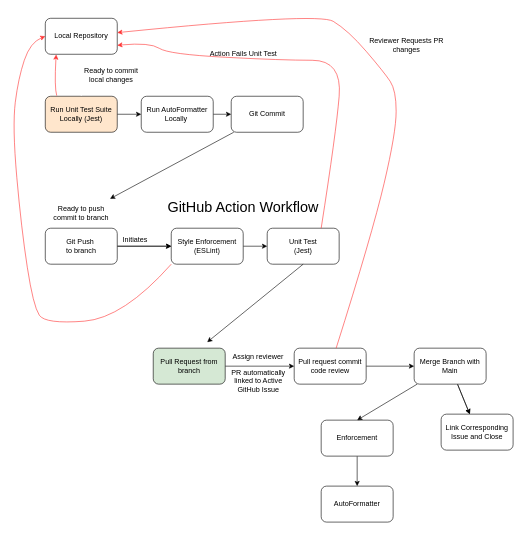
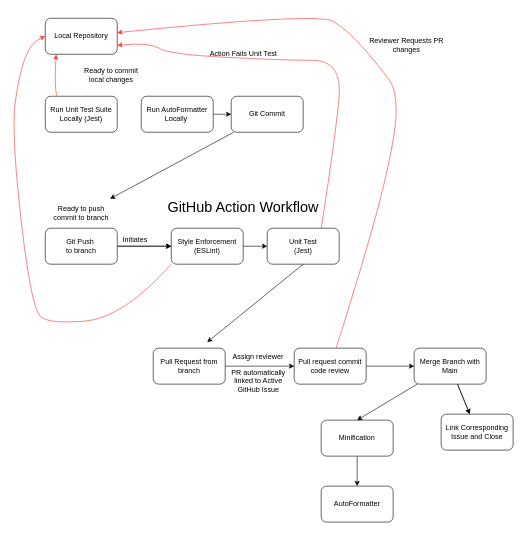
node "Run Unit Test Suite Locally (Jest)": fillcolor #ffe6cc -> #ffffff
edge "Run Unit Test Suite Locally (Jest)" -> "Run AutoFormatter Locally": removed
node "Pull Request from branch": fillcolor #d5e8d4 -> #ffffff
node "Enforcement": label "Enforcement" -> "Minification"
